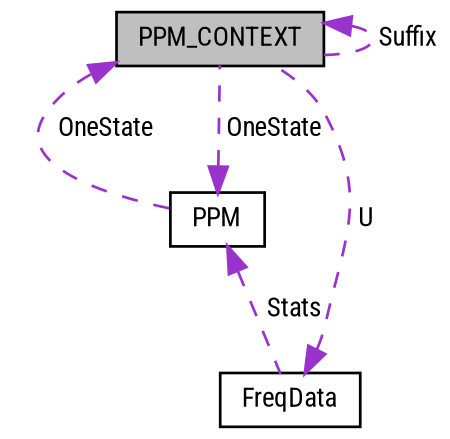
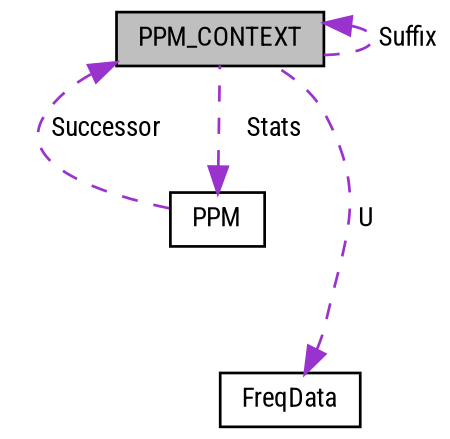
edge "PPM" -> "PPM_CONTEXT": label " OneState" -> " Successor"
edge "PPM_CONTEXT" -> "PPM": label " OneState" -> " Stats"
edge "FreqData" -> "PPM": removed, label "Stats"
